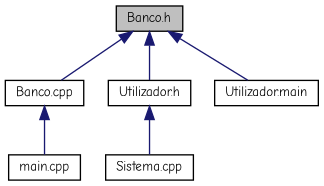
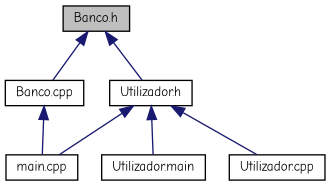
edge "Utilizador.main" -> "Banco.h": now "Utilizador.main" -> "Utilizador.h"
edge "main.cpp" -> "Utilizador.h": added
node "Sistema.cpp": label "Sistema.cpp" -> "Utilizador.cpp"
